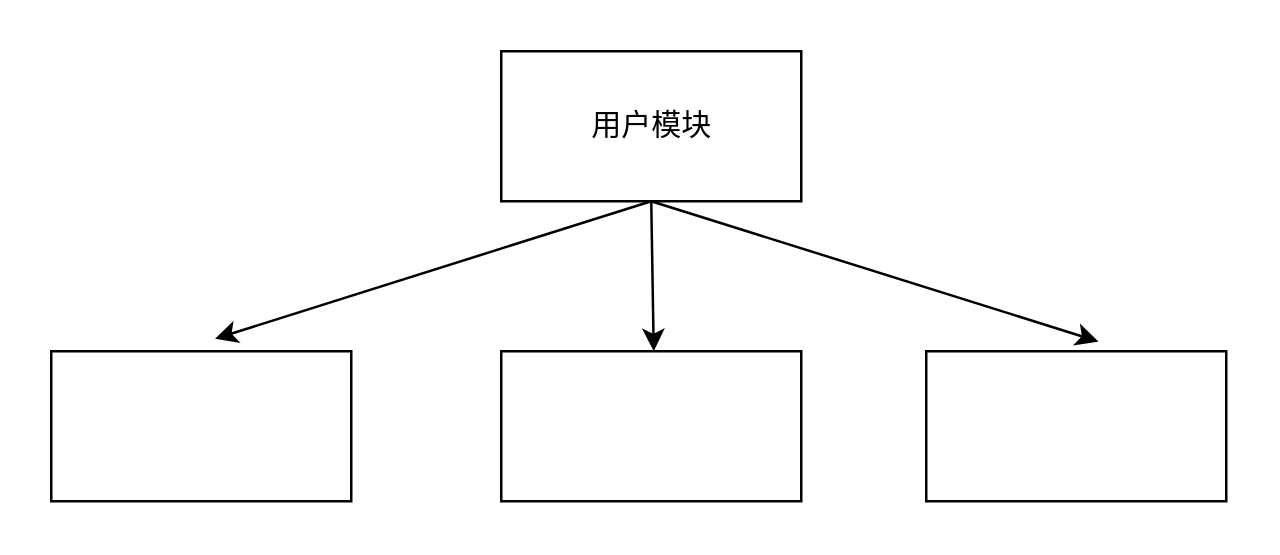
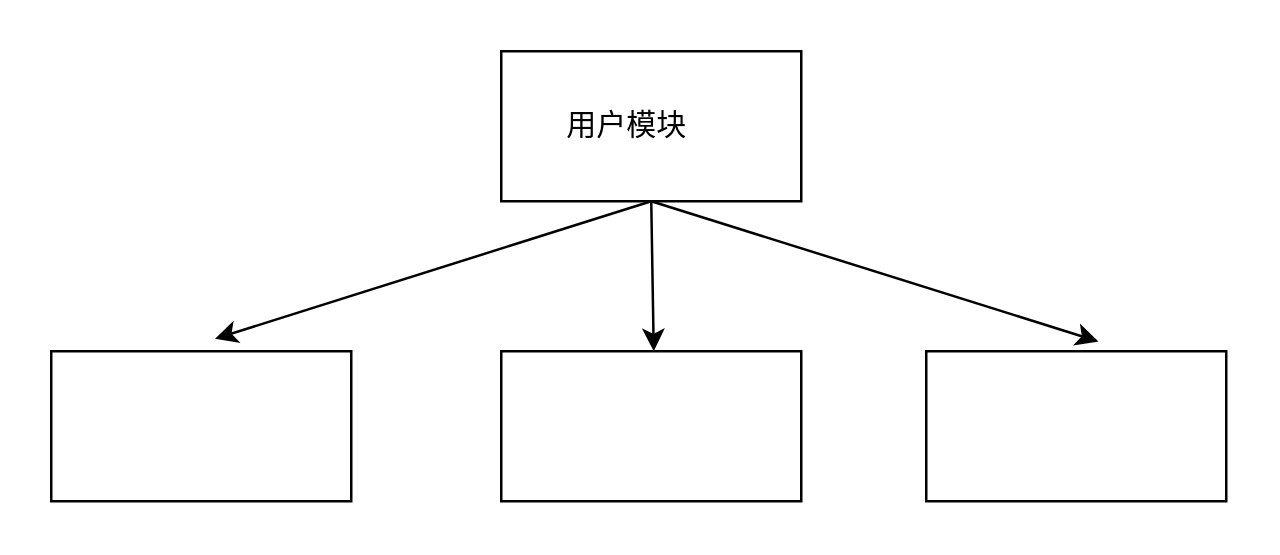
node "用户模块": moved (651, 126) -> (626, 126)
